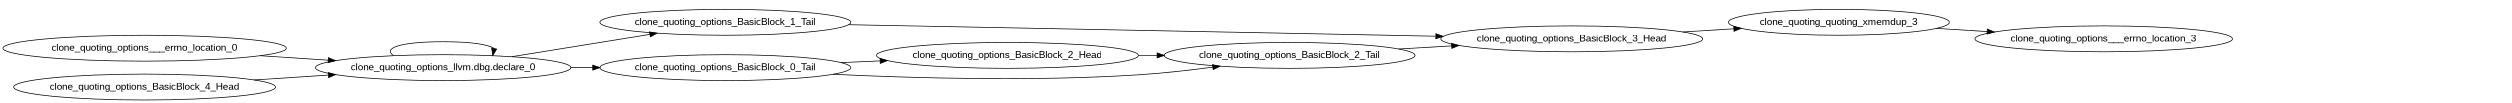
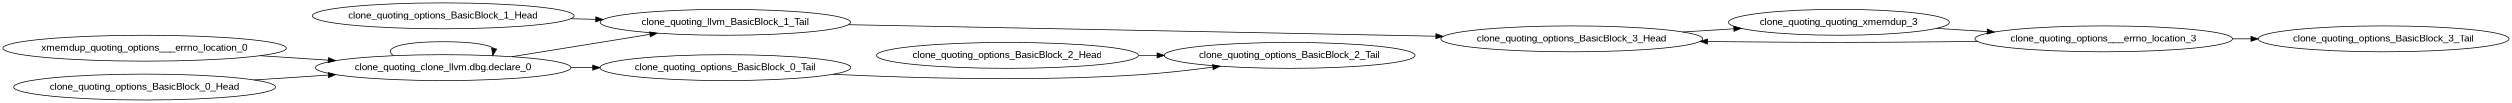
node "clone_quoting_options_BasicBlock_1_Head": added
node "clone_quoting_options_BasicBlock_1_Tail": label "clone_quoting_options_BasicBlock_1_Tail" -> "clone_quoting_llvm_BasicBlock_1_Tail"
node "clone_quoting_options_BasicBlock_3_Tail": added
edge "clone_quoting_options_BasicBlock_2_Tail" -> "clone_quoting_options_BasicBlock_3_Head": now "clone_quoting_options___errno_location_3" -> "clone_quoting_options_BasicBlock_3_Head"
node "clone_quoting_options___errno_location_0": label "clone_quoting_options___errno_location_0" -> "xmemdup_quoting_options___errno_location_0"
edge "clone_quoting_options_BasicBlock_0_Tail" -> "clone_quoting_options_BasicBlock_2_Head": removed
node "clone_quoting_options_llvm.dbg.declare_0": label "clone_quoting_options_llvm.dbg.declare_0" -> "clone_quoting_clone_llvm.dbg.declare_0"
node "clone_quoting_options_BasicBlock_4_Head": label "clone_quoting_options_BasicBlock_4_Head" -> "clone_quoting_options_BasicBlock_0_Head"
